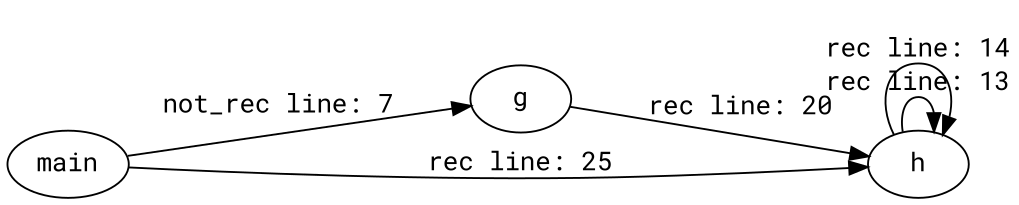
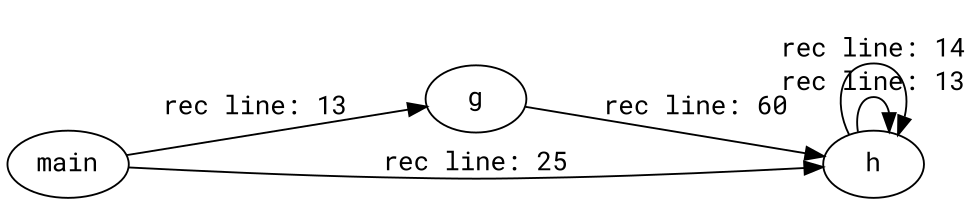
edge "main" -> "g": label "not_rec line: 7" -> "rec line: 13"
edge "g" -> "h": label "rec line: 20" -> "rec line: 60"
